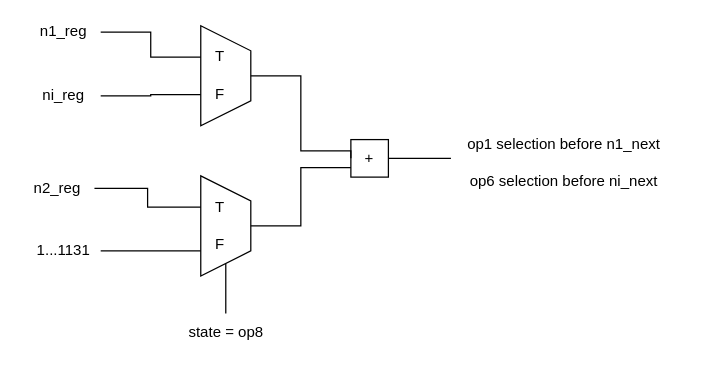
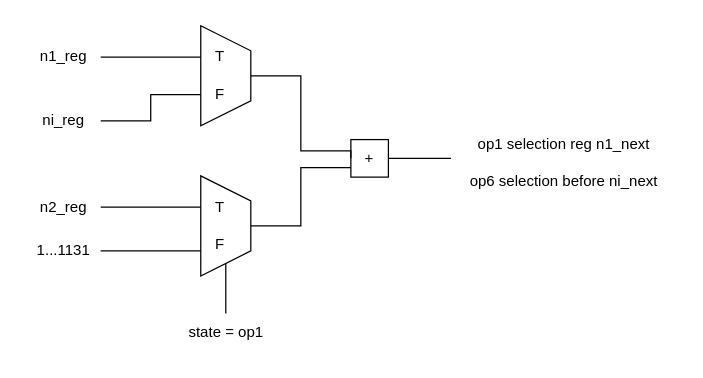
node "n1_reg": moved (63, 32) -> (63, 57)
node "ni_reg": moved (63, 96) -> (63, 121)
node "op1 selection before n1_next": label "op1 selection before n1_next" -> "op1 selection reg n1_next"
node "n2_reg": moved (57, 188) -> (63, 207)
node "state = op8": label "state = op8" -> "state = op1"
